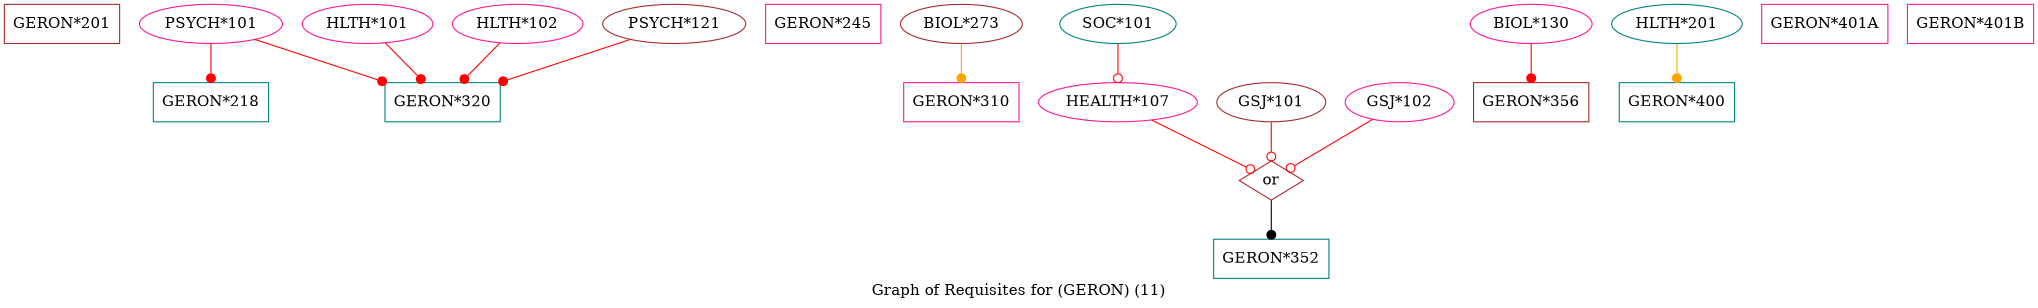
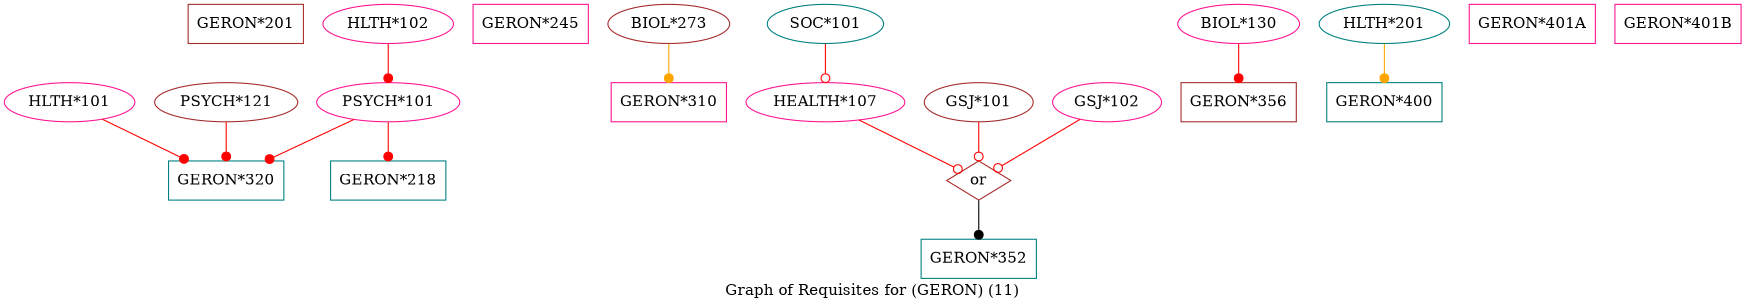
edge "HLTH*102" -> "GERON*320": now "HLTH*102" -> "PSYCH*101"
